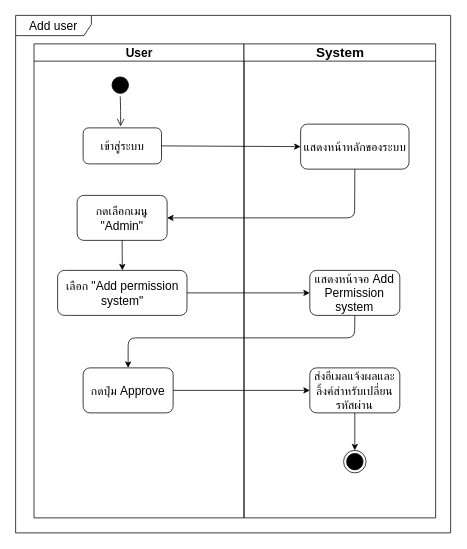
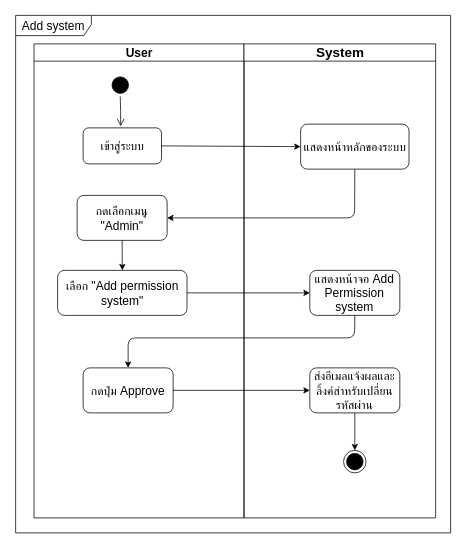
node "Add user": label "Add user" -> "Add system"
